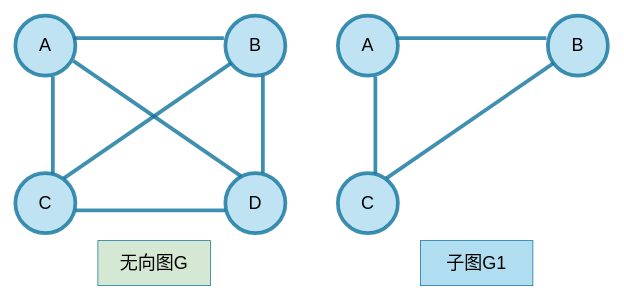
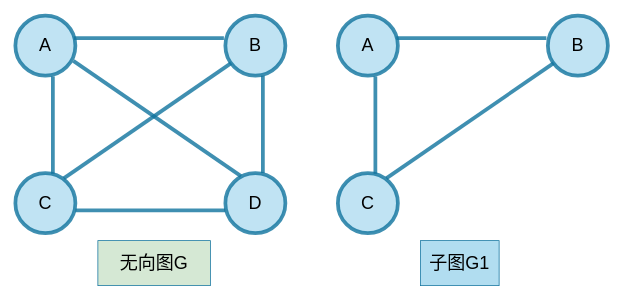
node "子图G1": size 113x45 -> 79x45
